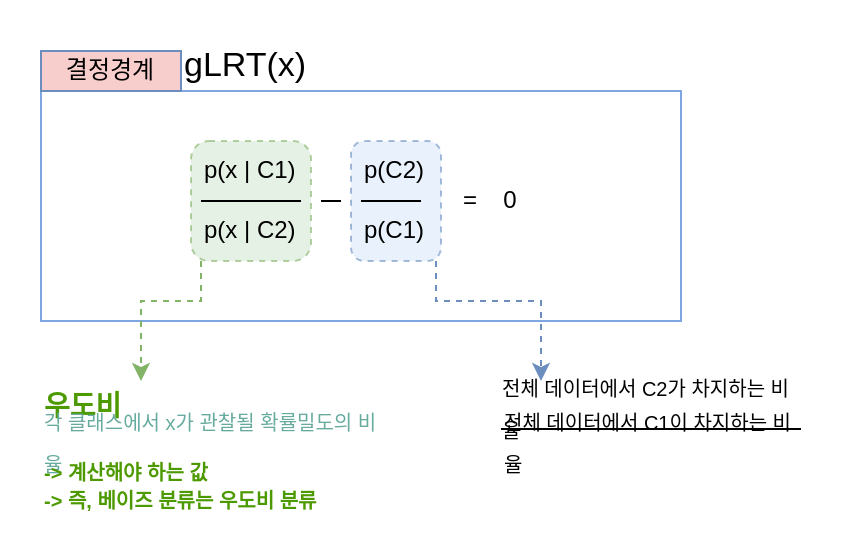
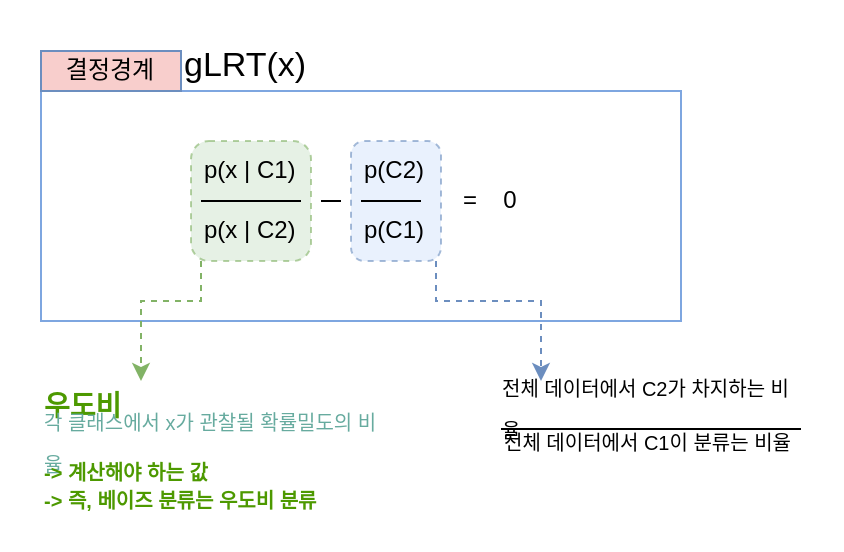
node "전체 데이터에서 C1이 차지하는 비율": label "전체 데이터에서 C1이 차지하는 비율" -> "전체 데이터에서 C1이 분류는 비율"
